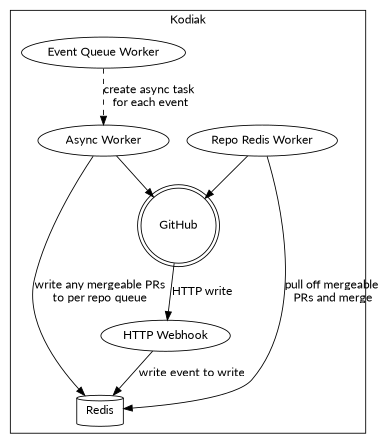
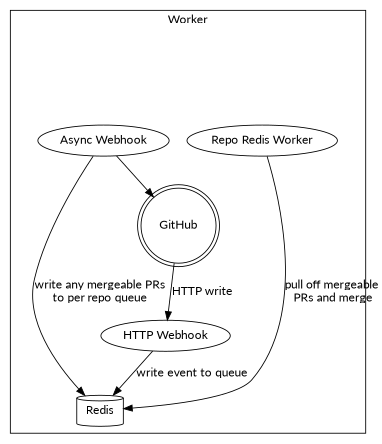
cluster "Kodiak": label "Kodiak" -> "Worker"
node "Event Queue Worker": removed
node "Async Worker": label "Async Worker" -> "Async Webhook"
edge "Repo Redis Worker" -> "GitHub": removed
edge "HTTP Webhook" -> "Redis": label "write event to write" -> "write event to queue"
